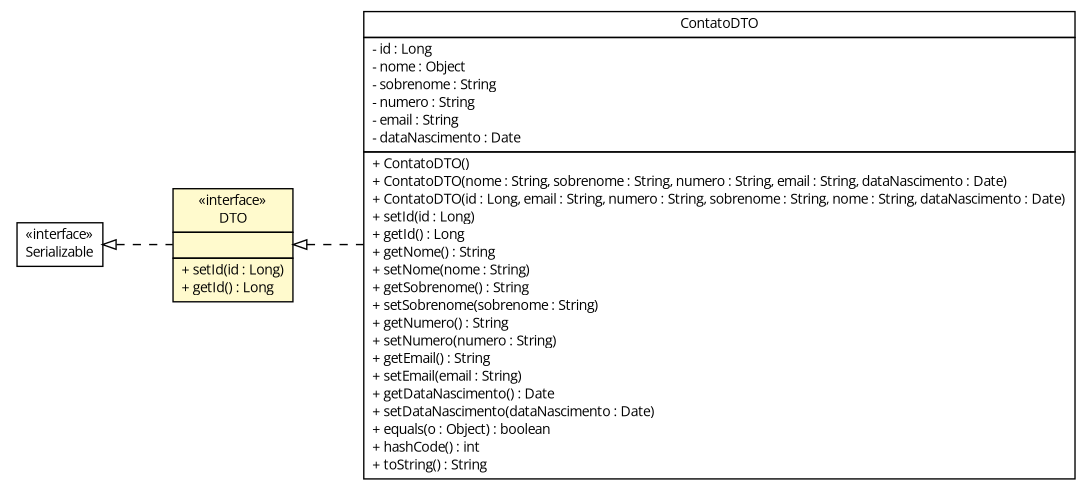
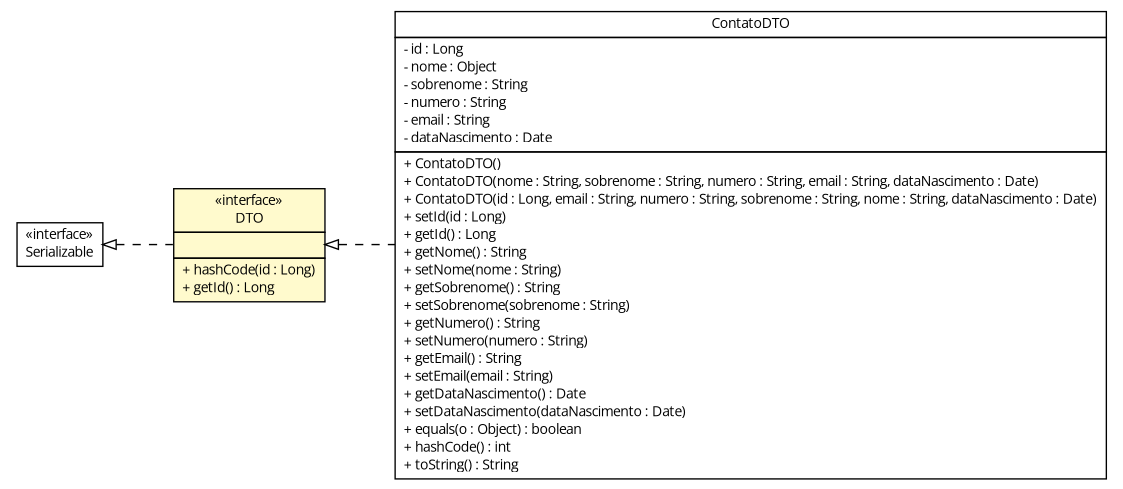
node "DTO": text "+ setId(id : Long)" -> "+ hashCode(id : Long)"
